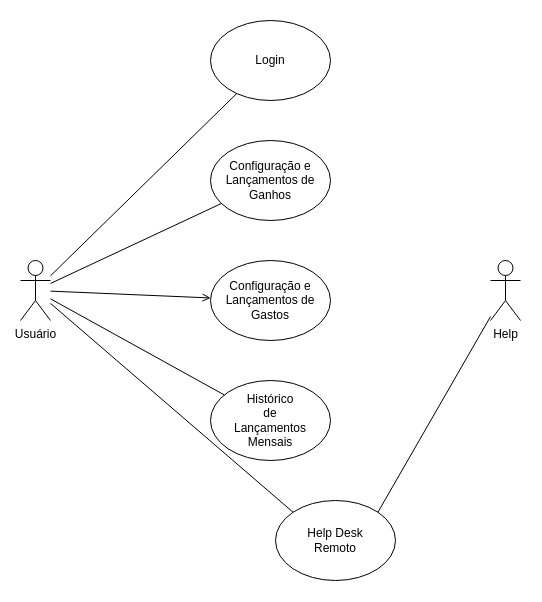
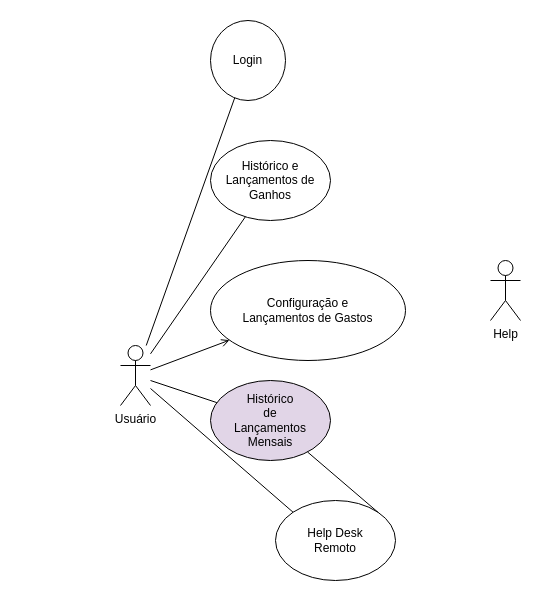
node "Login": size 120x80 -> 75x80
node "Configuração e Lançamentos de Ganhos": label "Configuração e Lançamentos de Ganhos" -> "Histórico e Lançamentos de Ganhos"
node "Usuário": moved (36, 291) -> (136, 376)
node "Configuração e Lançamentos de Gastos": size 120x80 -> 195x100
edge "Help" -- "Help Desk Remoto": now "Histórico de Lançamentos Mensais" -- "Help Desk Remoto"
node "Histórico de Lançamentos Mensais": fillcolor #ffffff -> #e1d5e7
